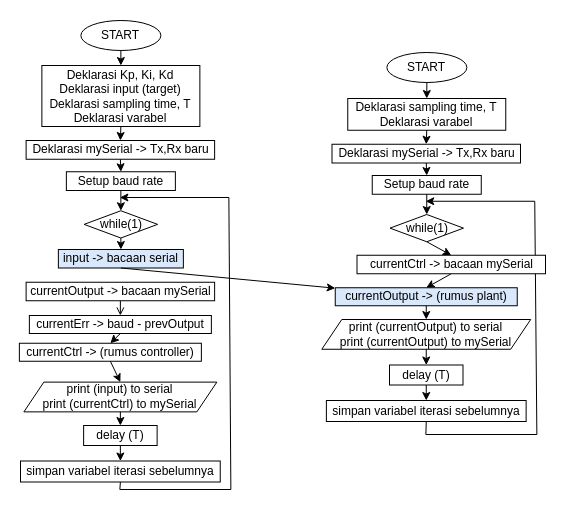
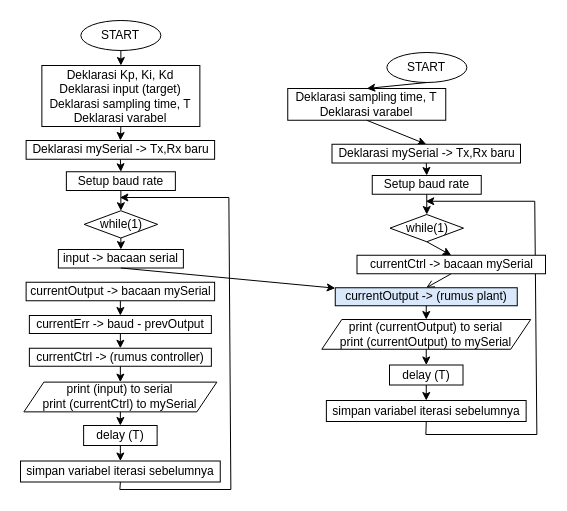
node "Deklarasi sampling time, T Deklarasi varabel": moved (427, 114) -> (367, 104)
node "input -> bacaan serial": fillcolor #dae8fc -> #ffffff
edge "currentCtrl -> bacaan mySerial" -> "currentOutput -> (rumus plant)": arrowhead classic -> open
edge "currentOutput -> bacaan mySerial" -> "currentErr -> baud - prevOutput": arrowhead open -> classic
node "currentCtrl -> (rumus controller)": moved (110, 352) -> (120, 357)
